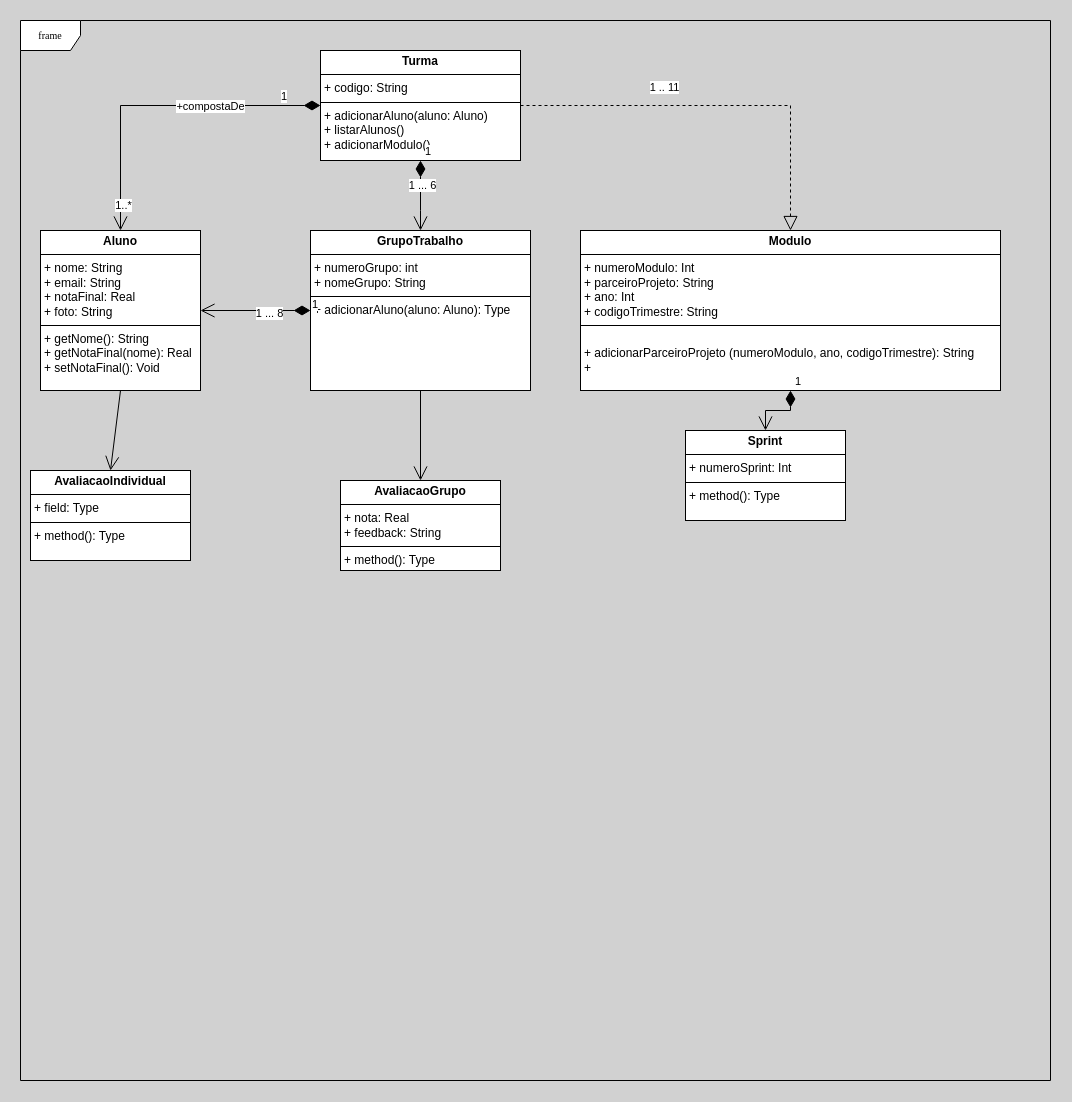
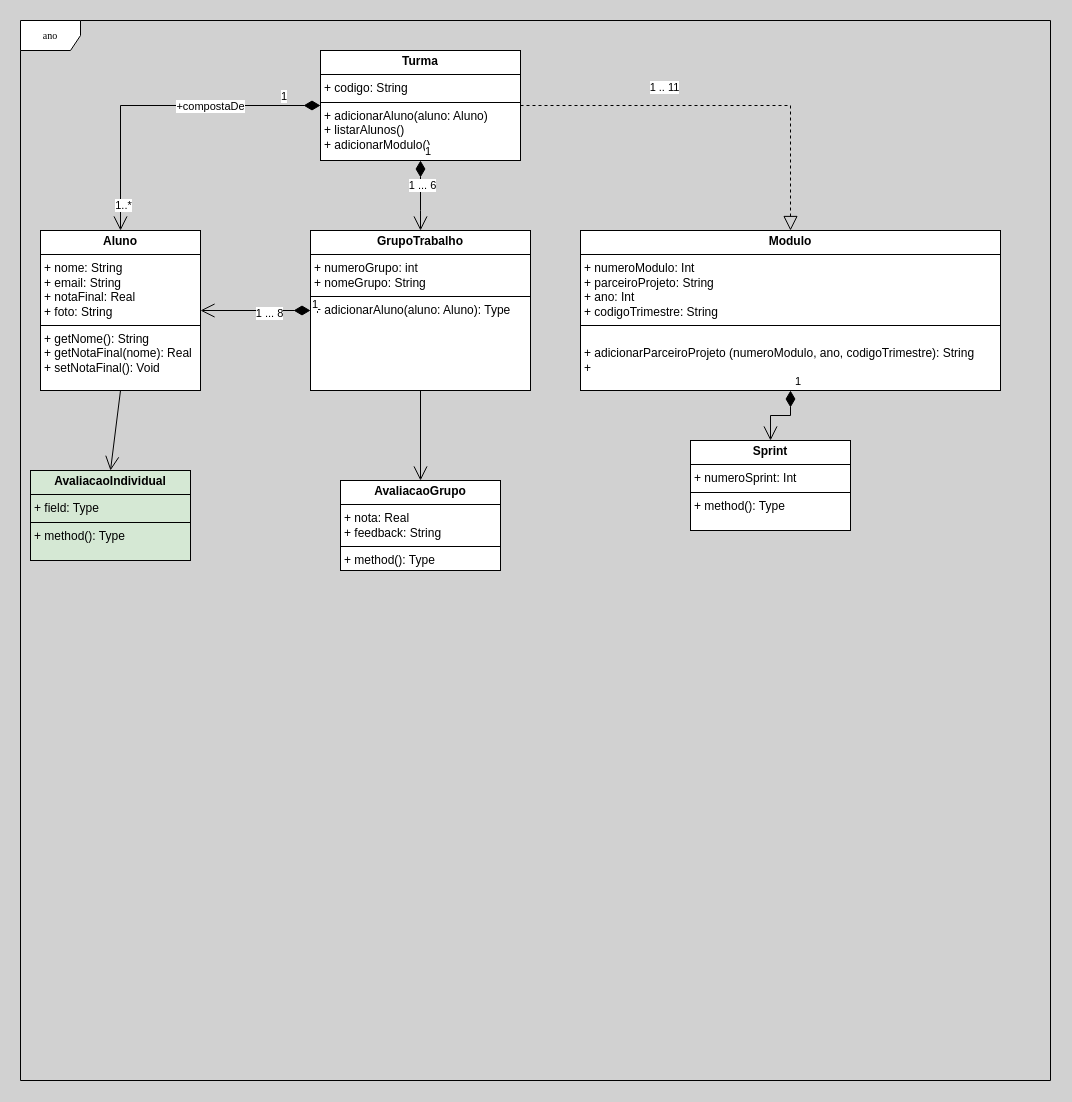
node "frame": label "frame" -> "ano"
node "Sprint + numeroSprint: Int + method(): Type": moved (766, 476) -> (771, 486)
node "AvaliacaoIndividual + field: Type + method(): Type": fillcolor #ffffff -> #d5e8d4
